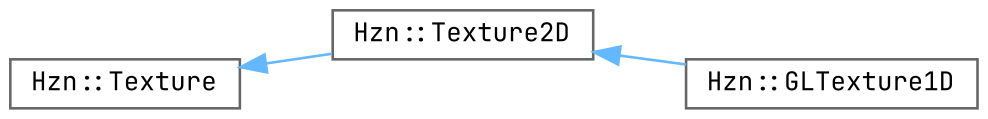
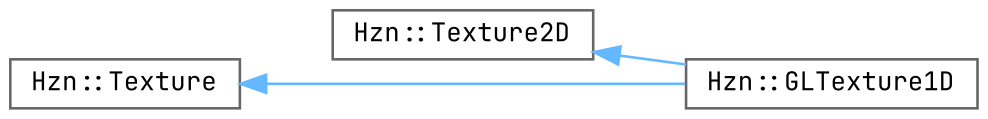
edge "Hzn::Texture2D" -> "Hzn::Texture": now "Hzn::GLTexture1D" -> "Hzn::Texture"
